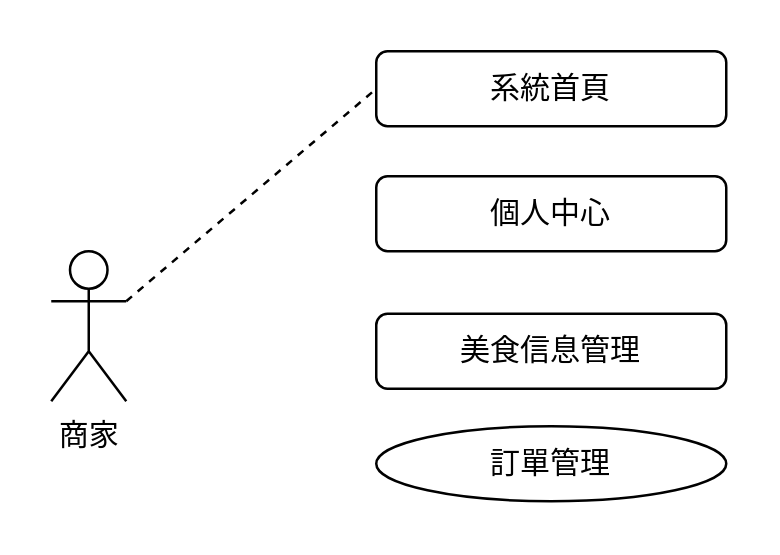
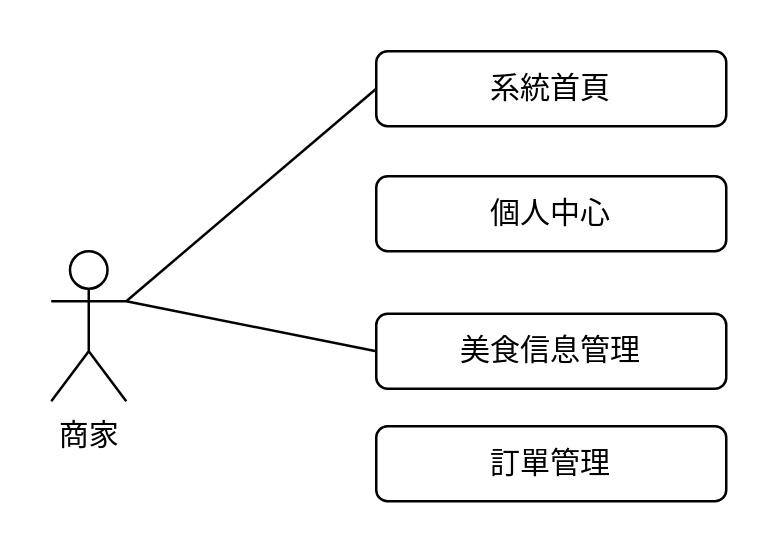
edge "系統首頁" -- "商家": style dashed -> solid
edge "商家" -- "美食信息管理": added
node "訂單管理": shape ellipse -> rounded rectangle
